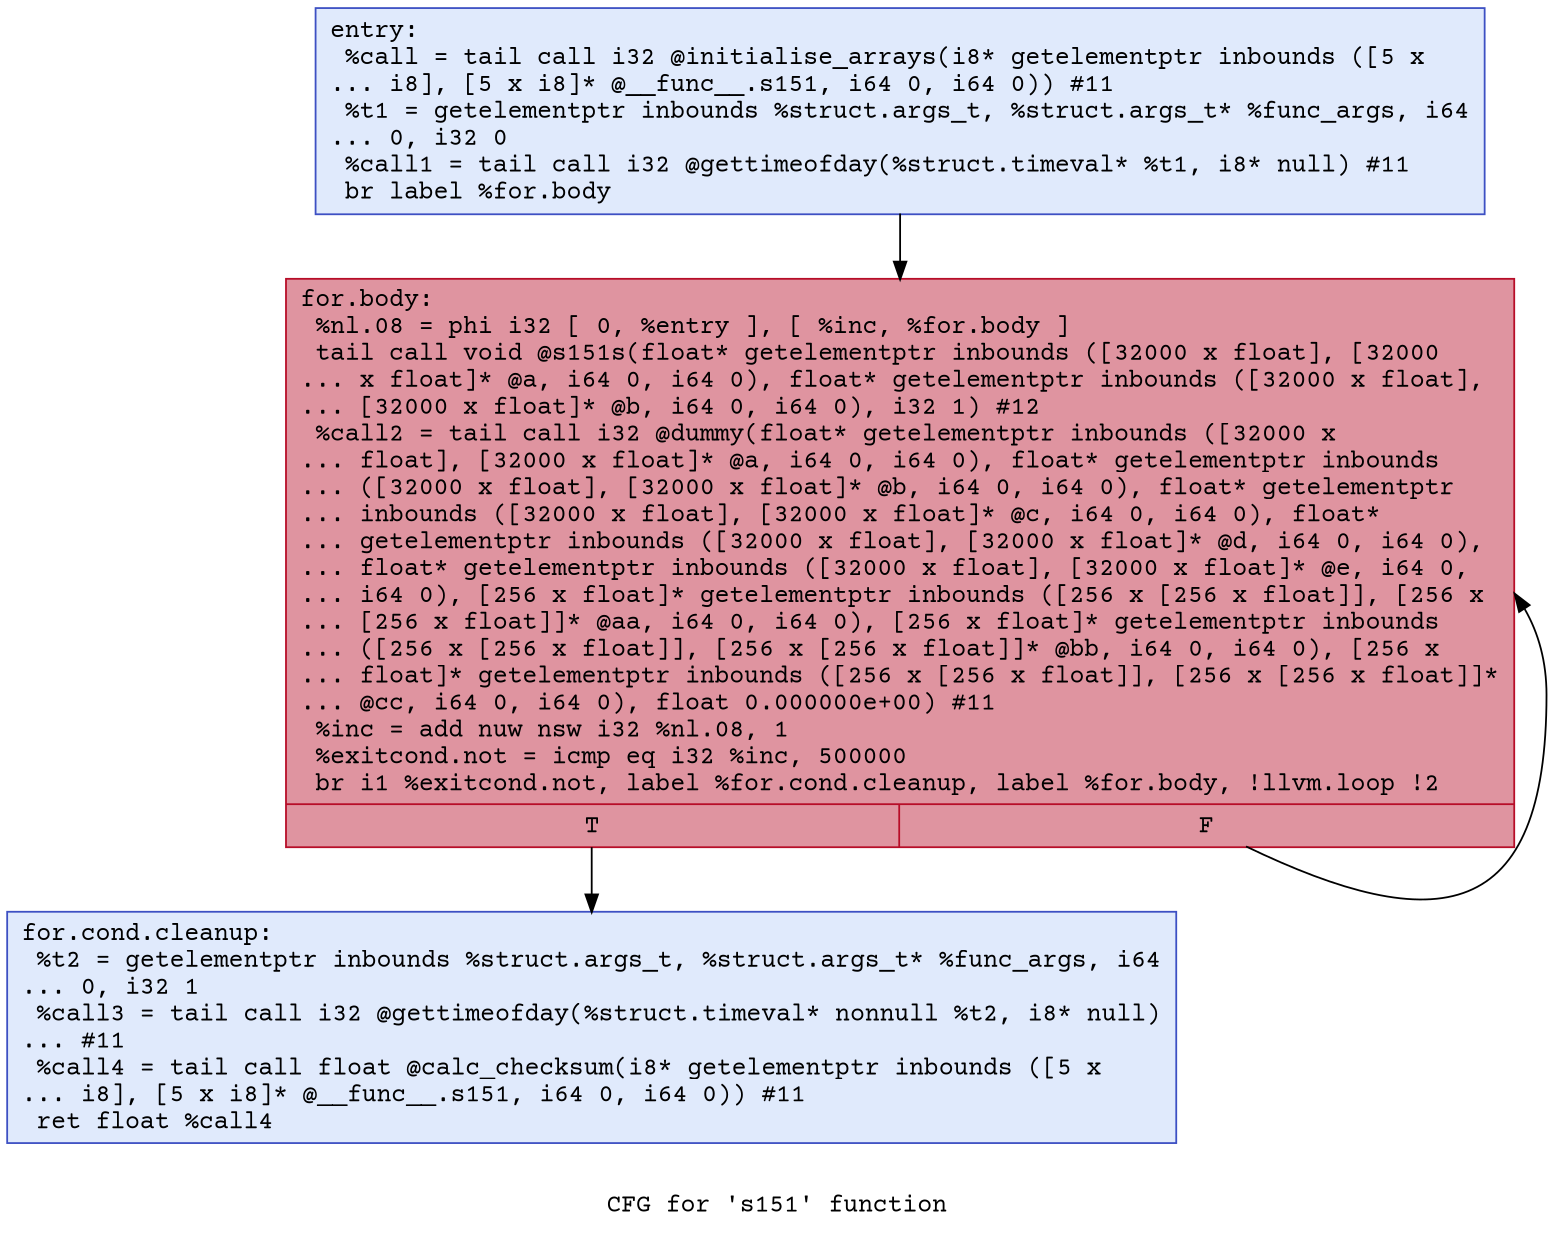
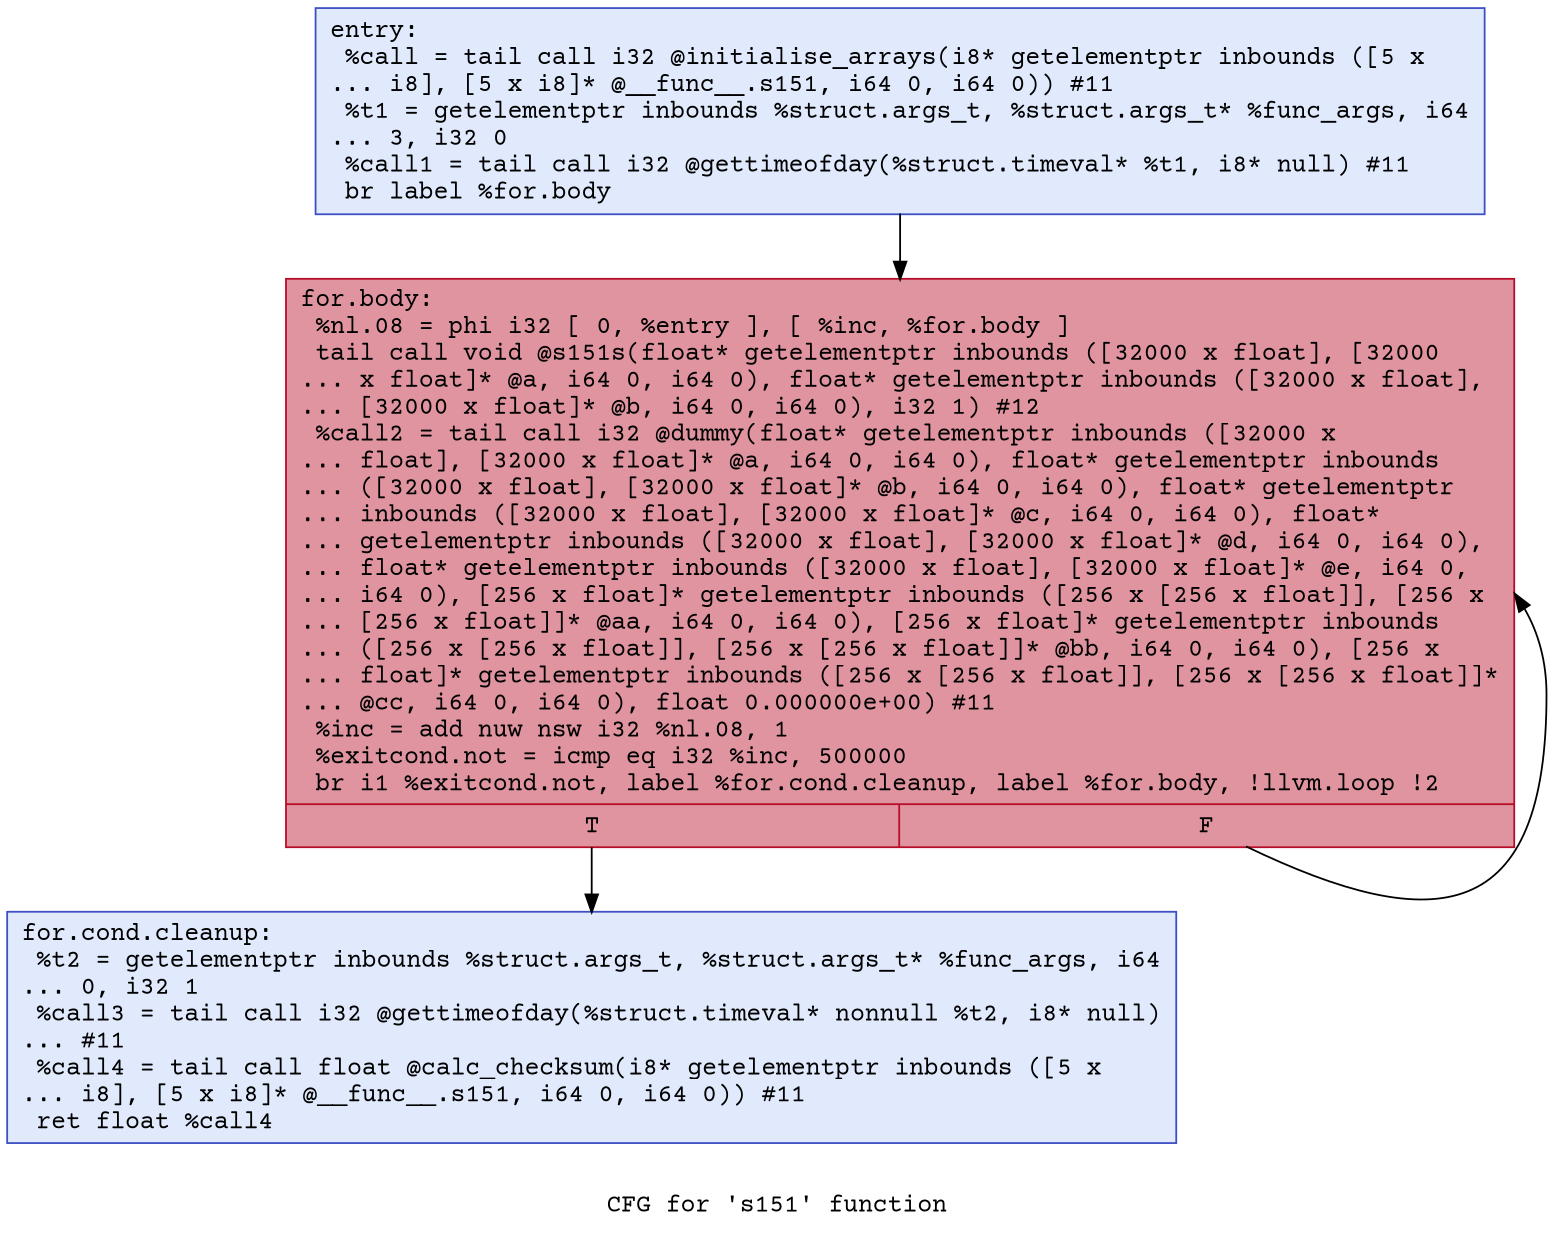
node "entry:": text "... 0, i32 0" -> "... 3, i32 0"
